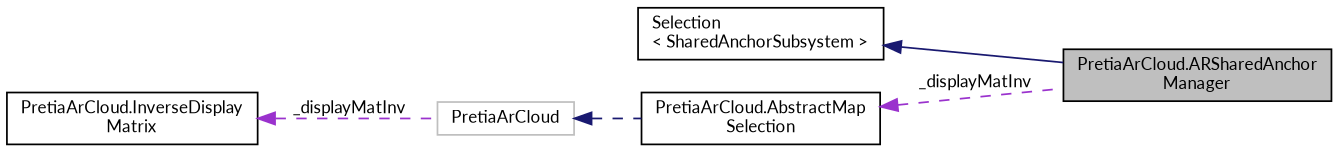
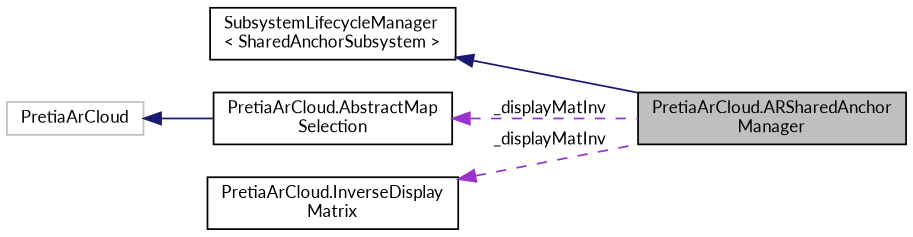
node "Selection < SharedAnchorSubsystem >": label "Selection < SharedAnchorSubsystem >" -> "SubsystemLifecycleManager < SharedAnchorSubsystem >"
edge "PretiaArCloud" -> "PretiaArCloud.InverseDisplay Matrix": now "PretiaArCloud.ARSharedAnchor Manager" -> "PretiaArCloud.InverseDisplay Matrix"
edge "PretiaArCloud.AbstractMap Selection" -> "PretiaArCloud": style dashed -> solid
